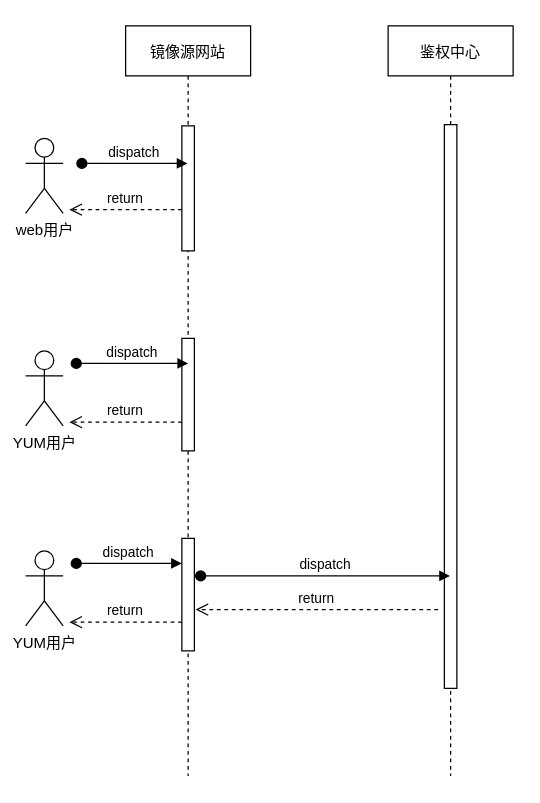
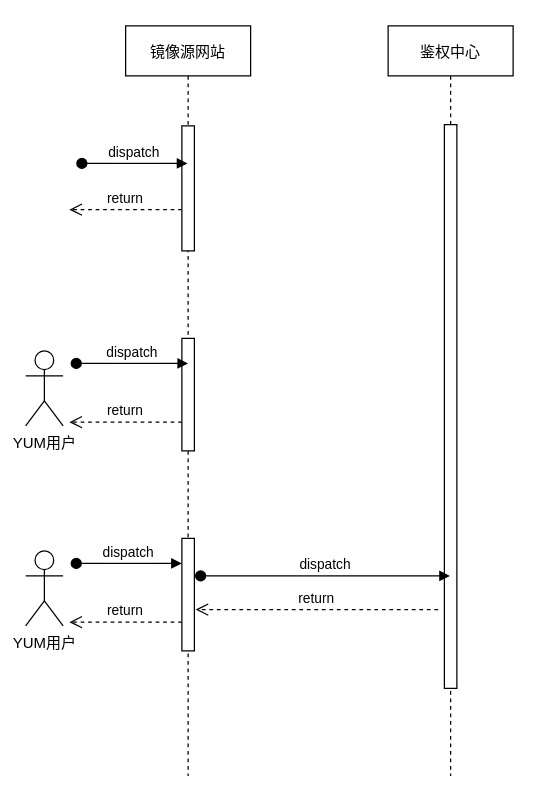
node "web用户": removed
